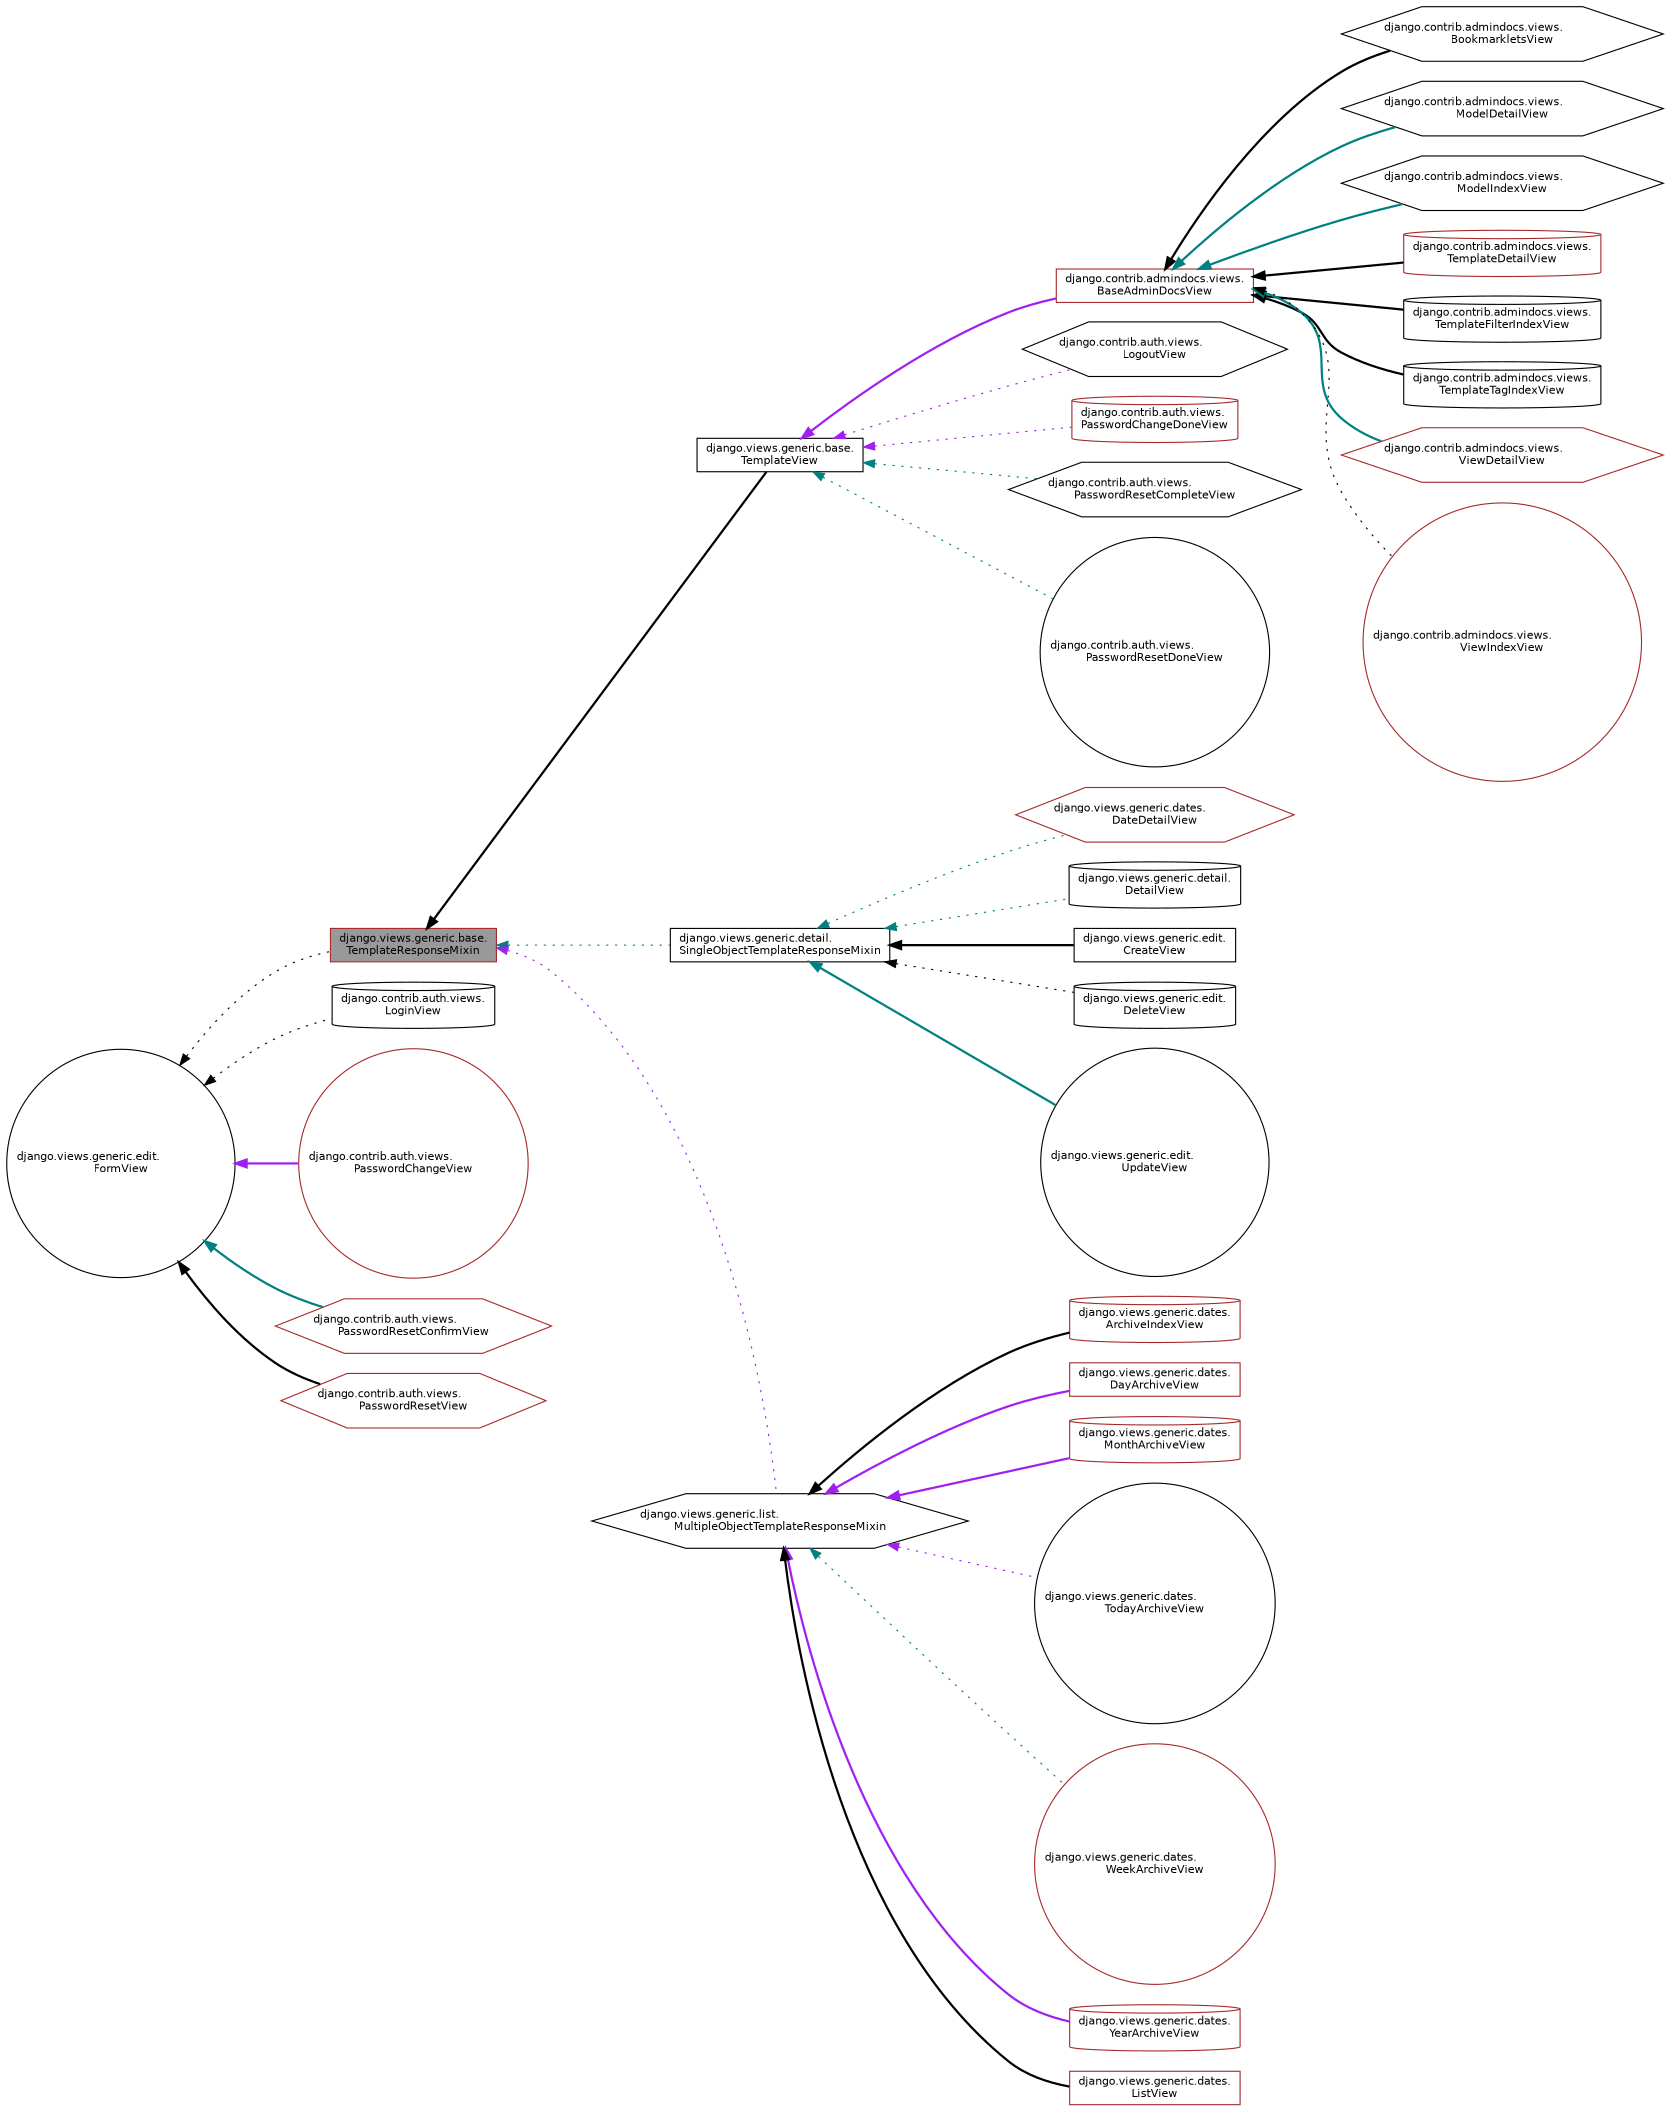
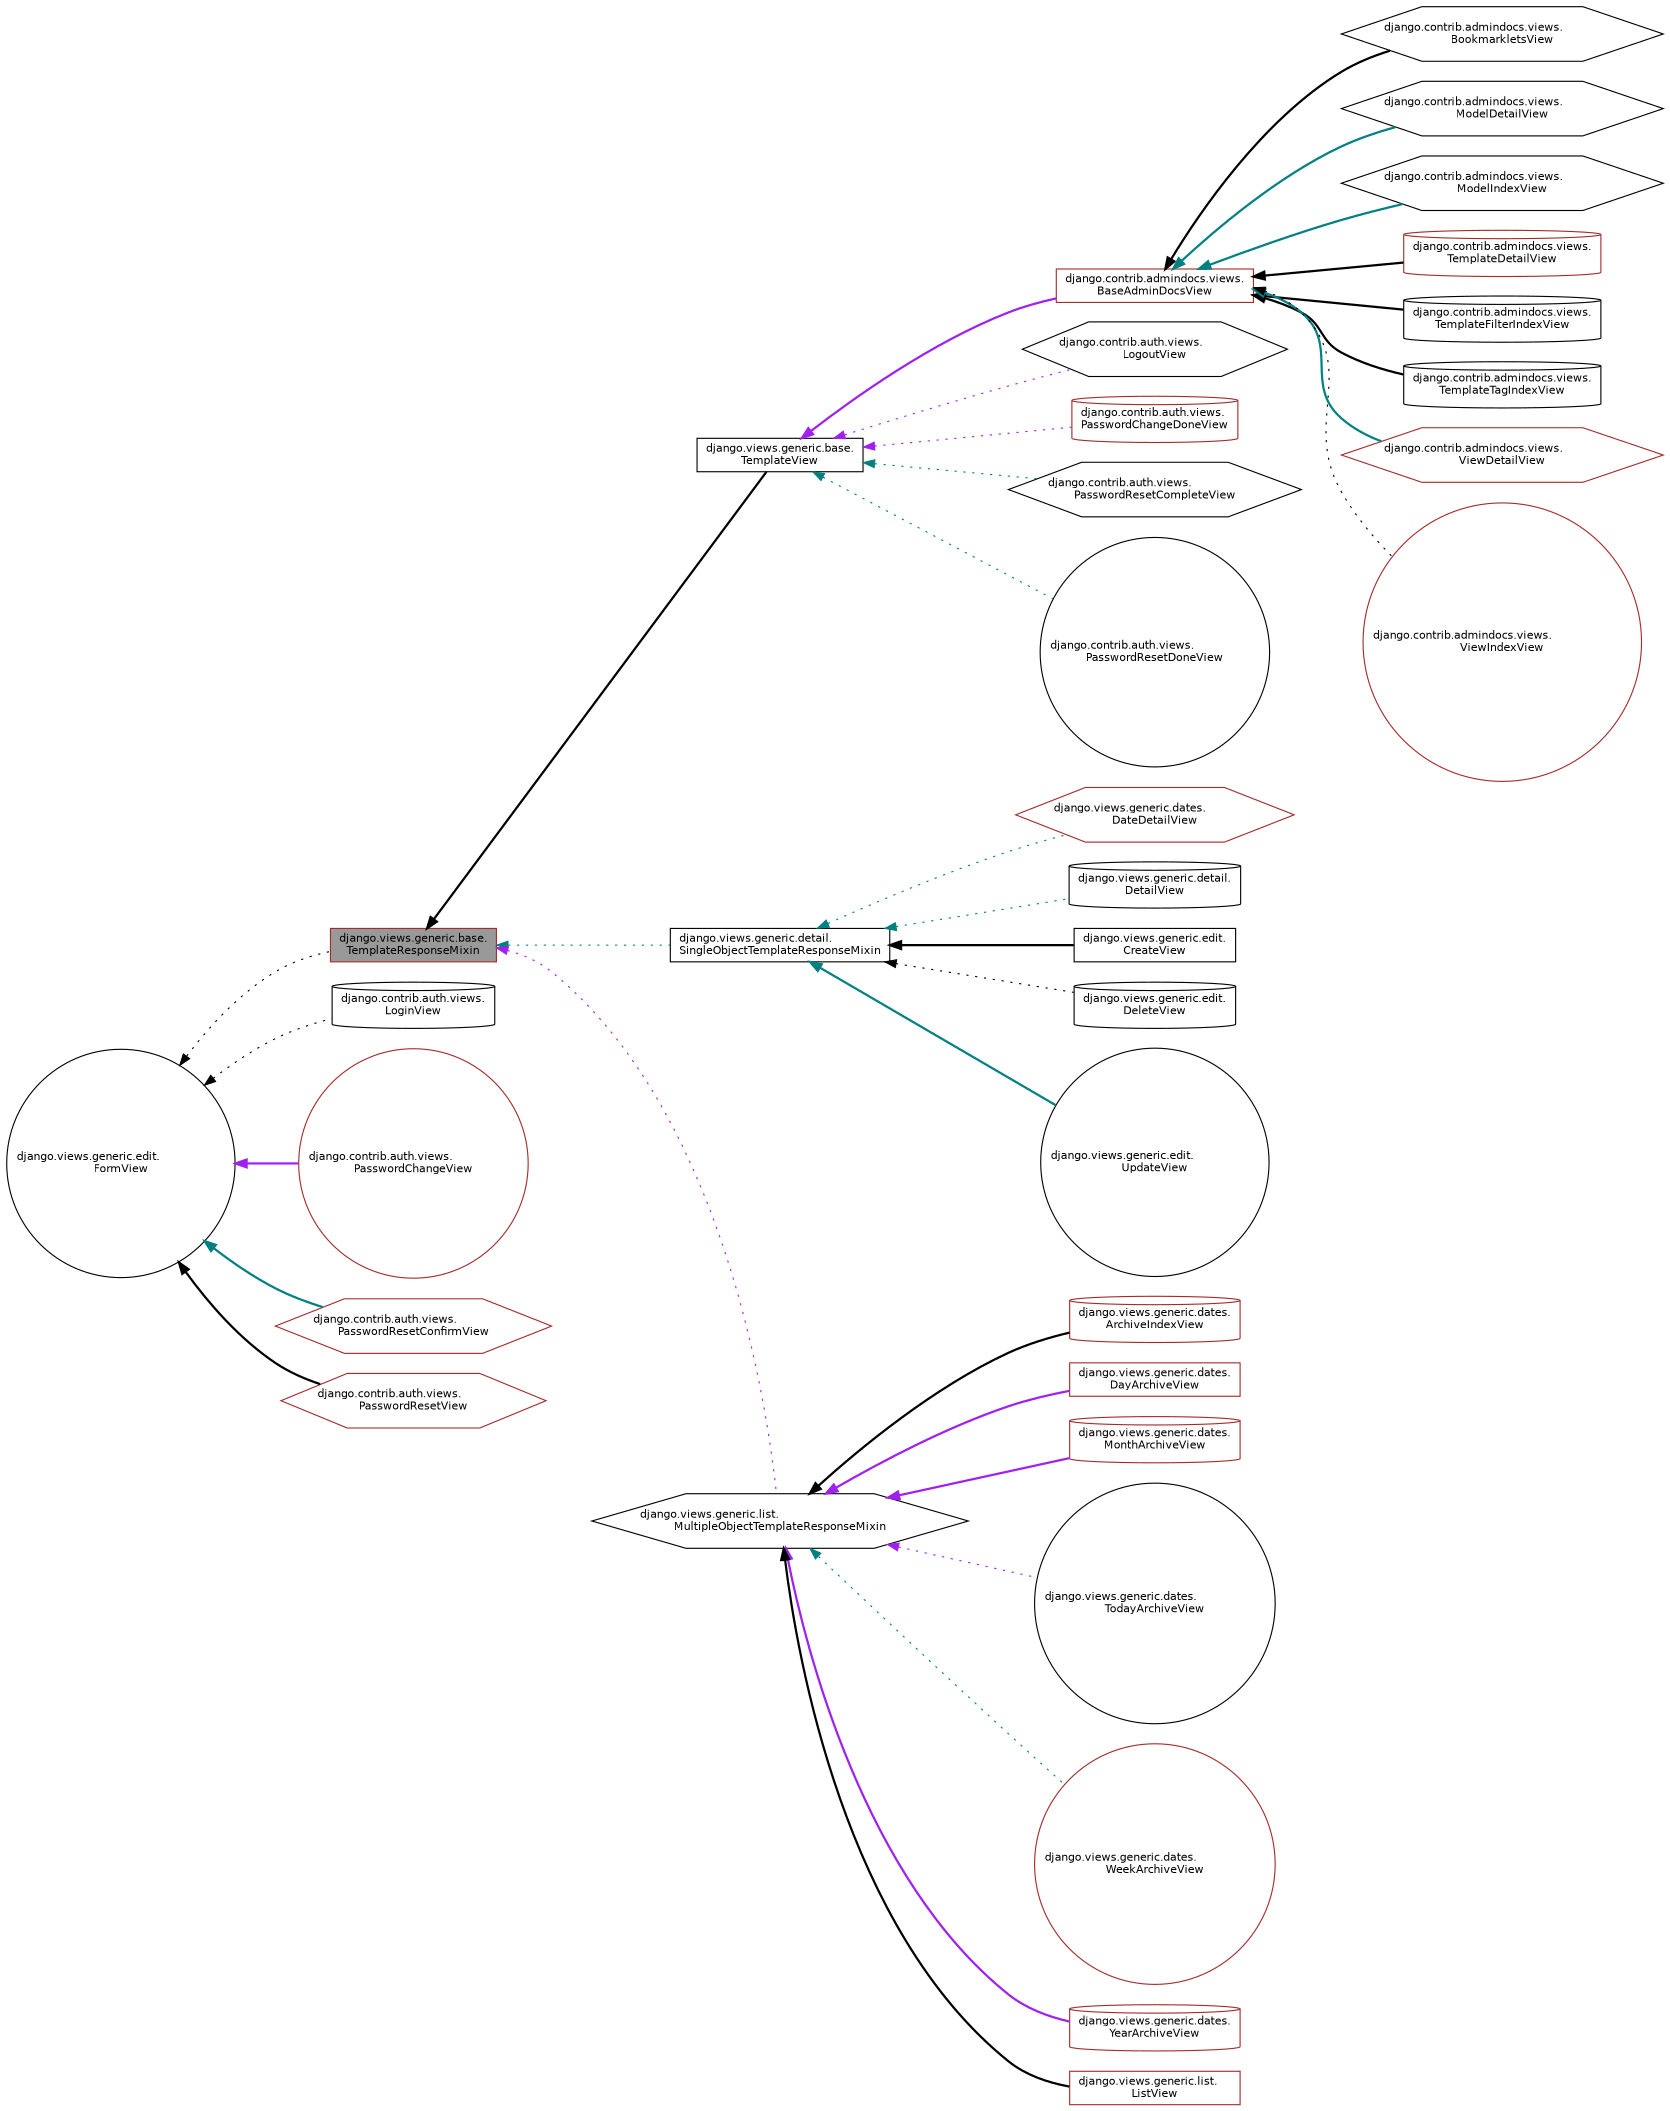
node "django.views.generic.dates. ListView": label "django.views.generic.dates. ListView" -> "django.views.generic.list. ListView"
